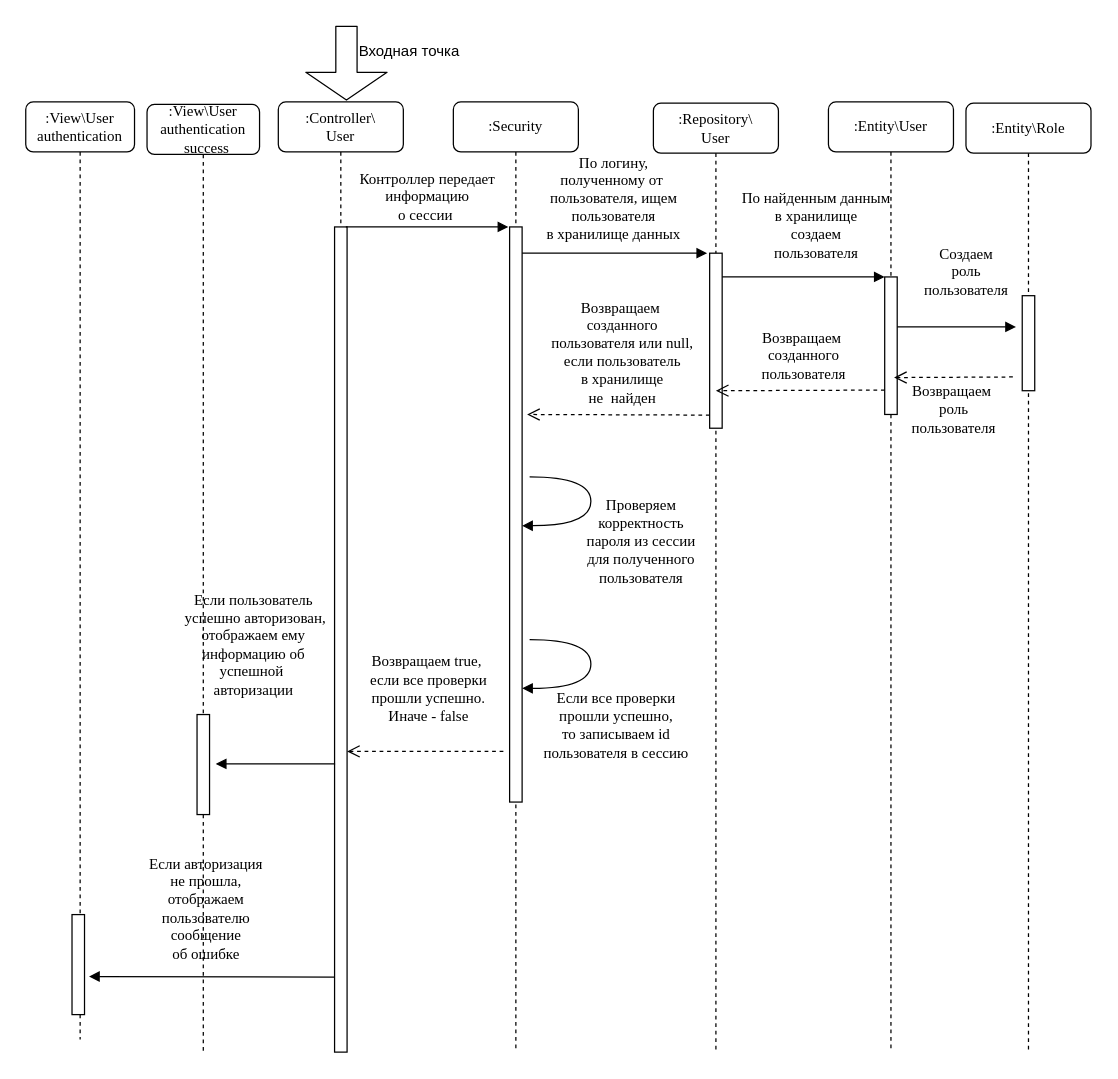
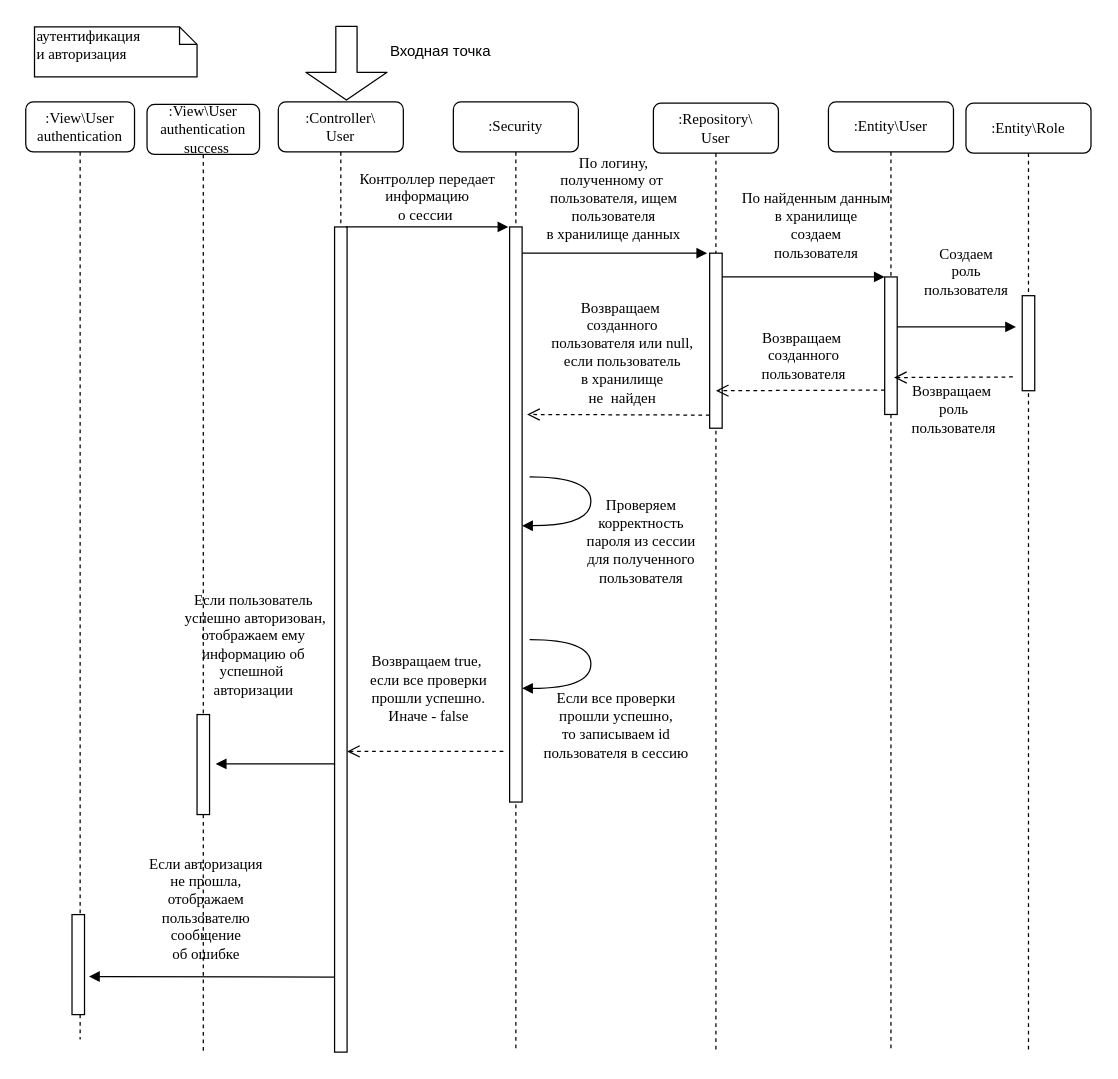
node "аутентификация и авторизация": added
node "Входная точка": moved (409, 52) -> (441, 52)
